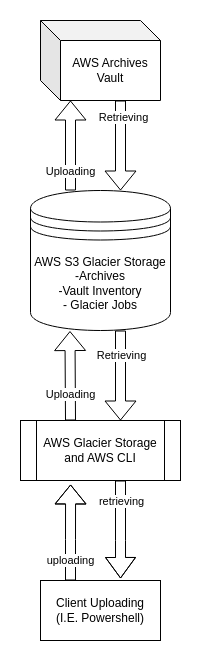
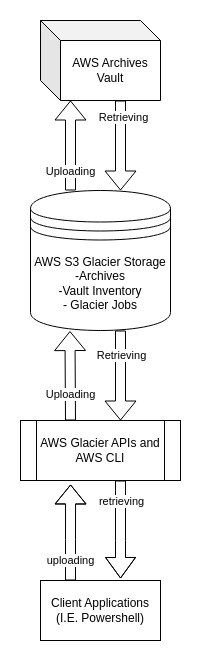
node "AWS Glacier Storage and AWS CLI": label "AWS Glacier Storage and AWS CLI" -> "AWS Glacier APIs and AWS CLI"
node "Client Uploading (I.E. Powershell)": label "Client Uploading (I.E. Powershell)" -> "Client Applications (I.E. Powershell)"
